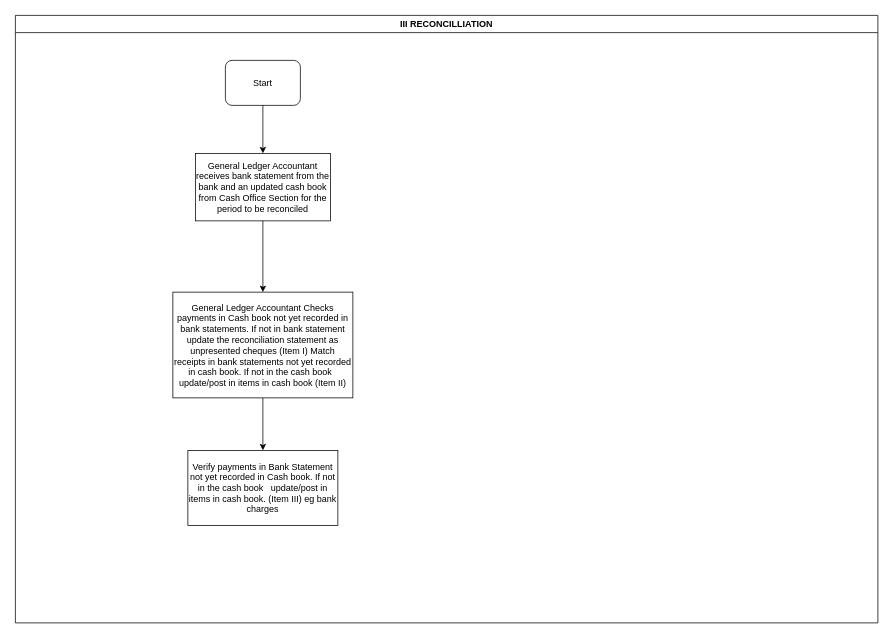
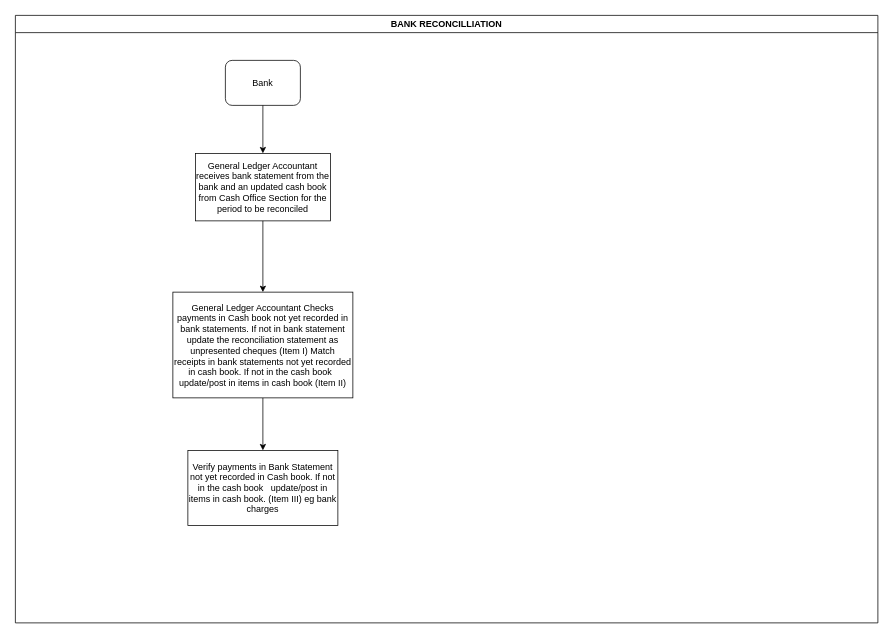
node "III RECONCILLIATION": label "III RECONCILLIATION" -> "BANK RECONCILLIATION"
node "Start": label "Start" -> "Bank"
